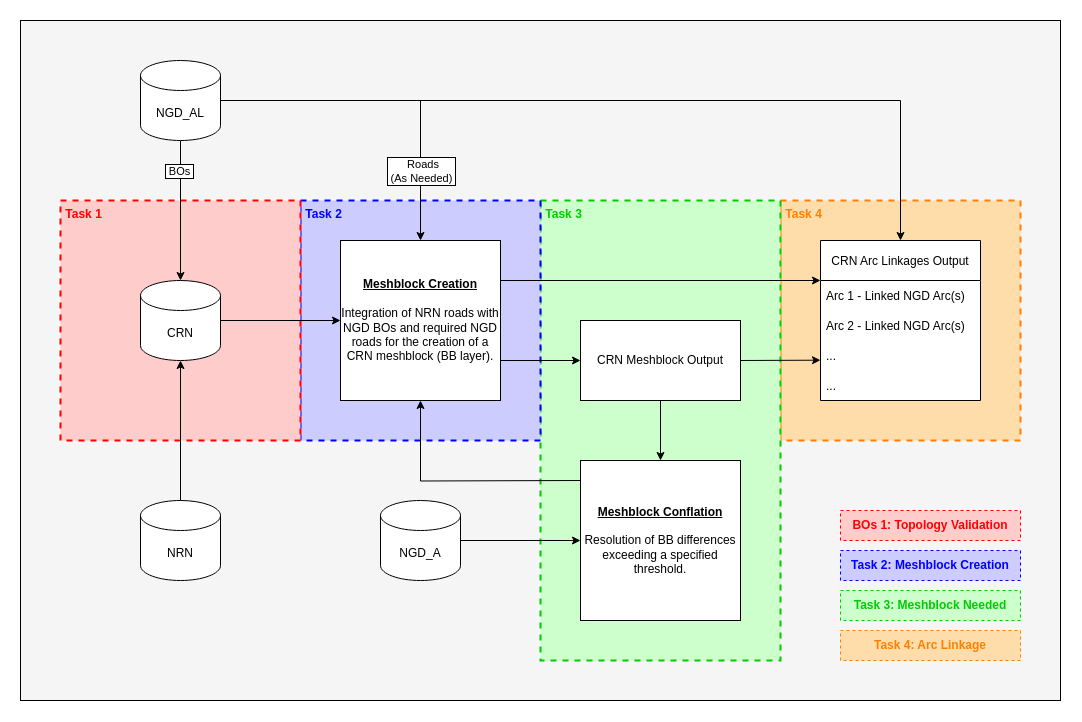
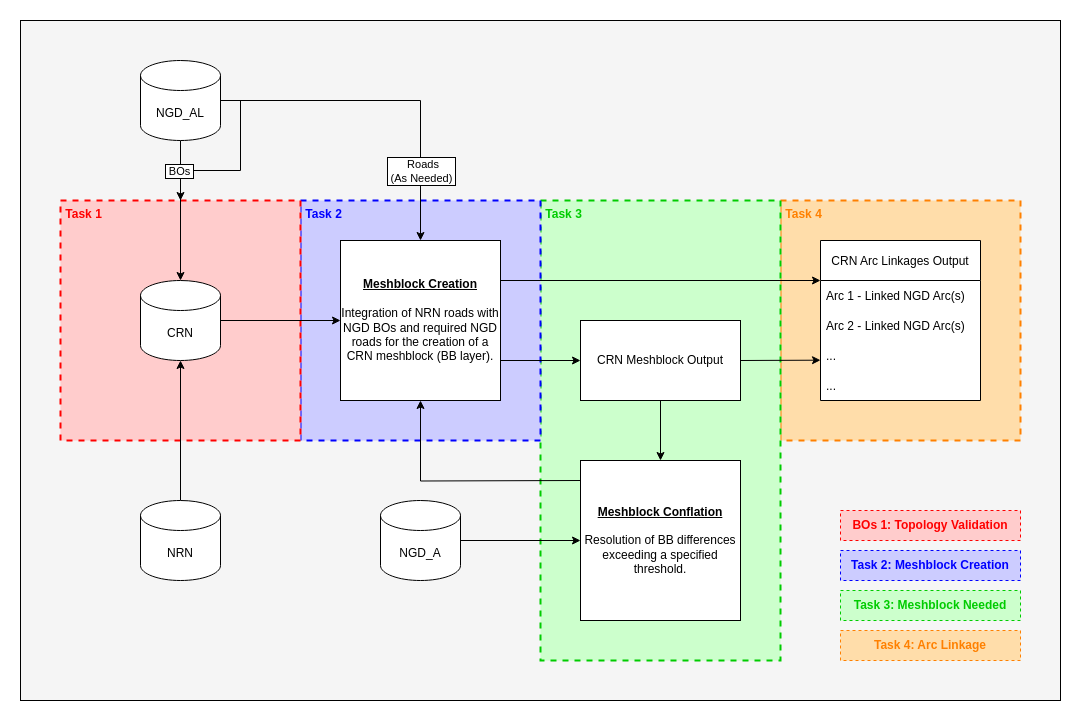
edge "NGD_AL" -> "CRN Arc Linkages Output": now "NGD_AL" -> "Task 1"
